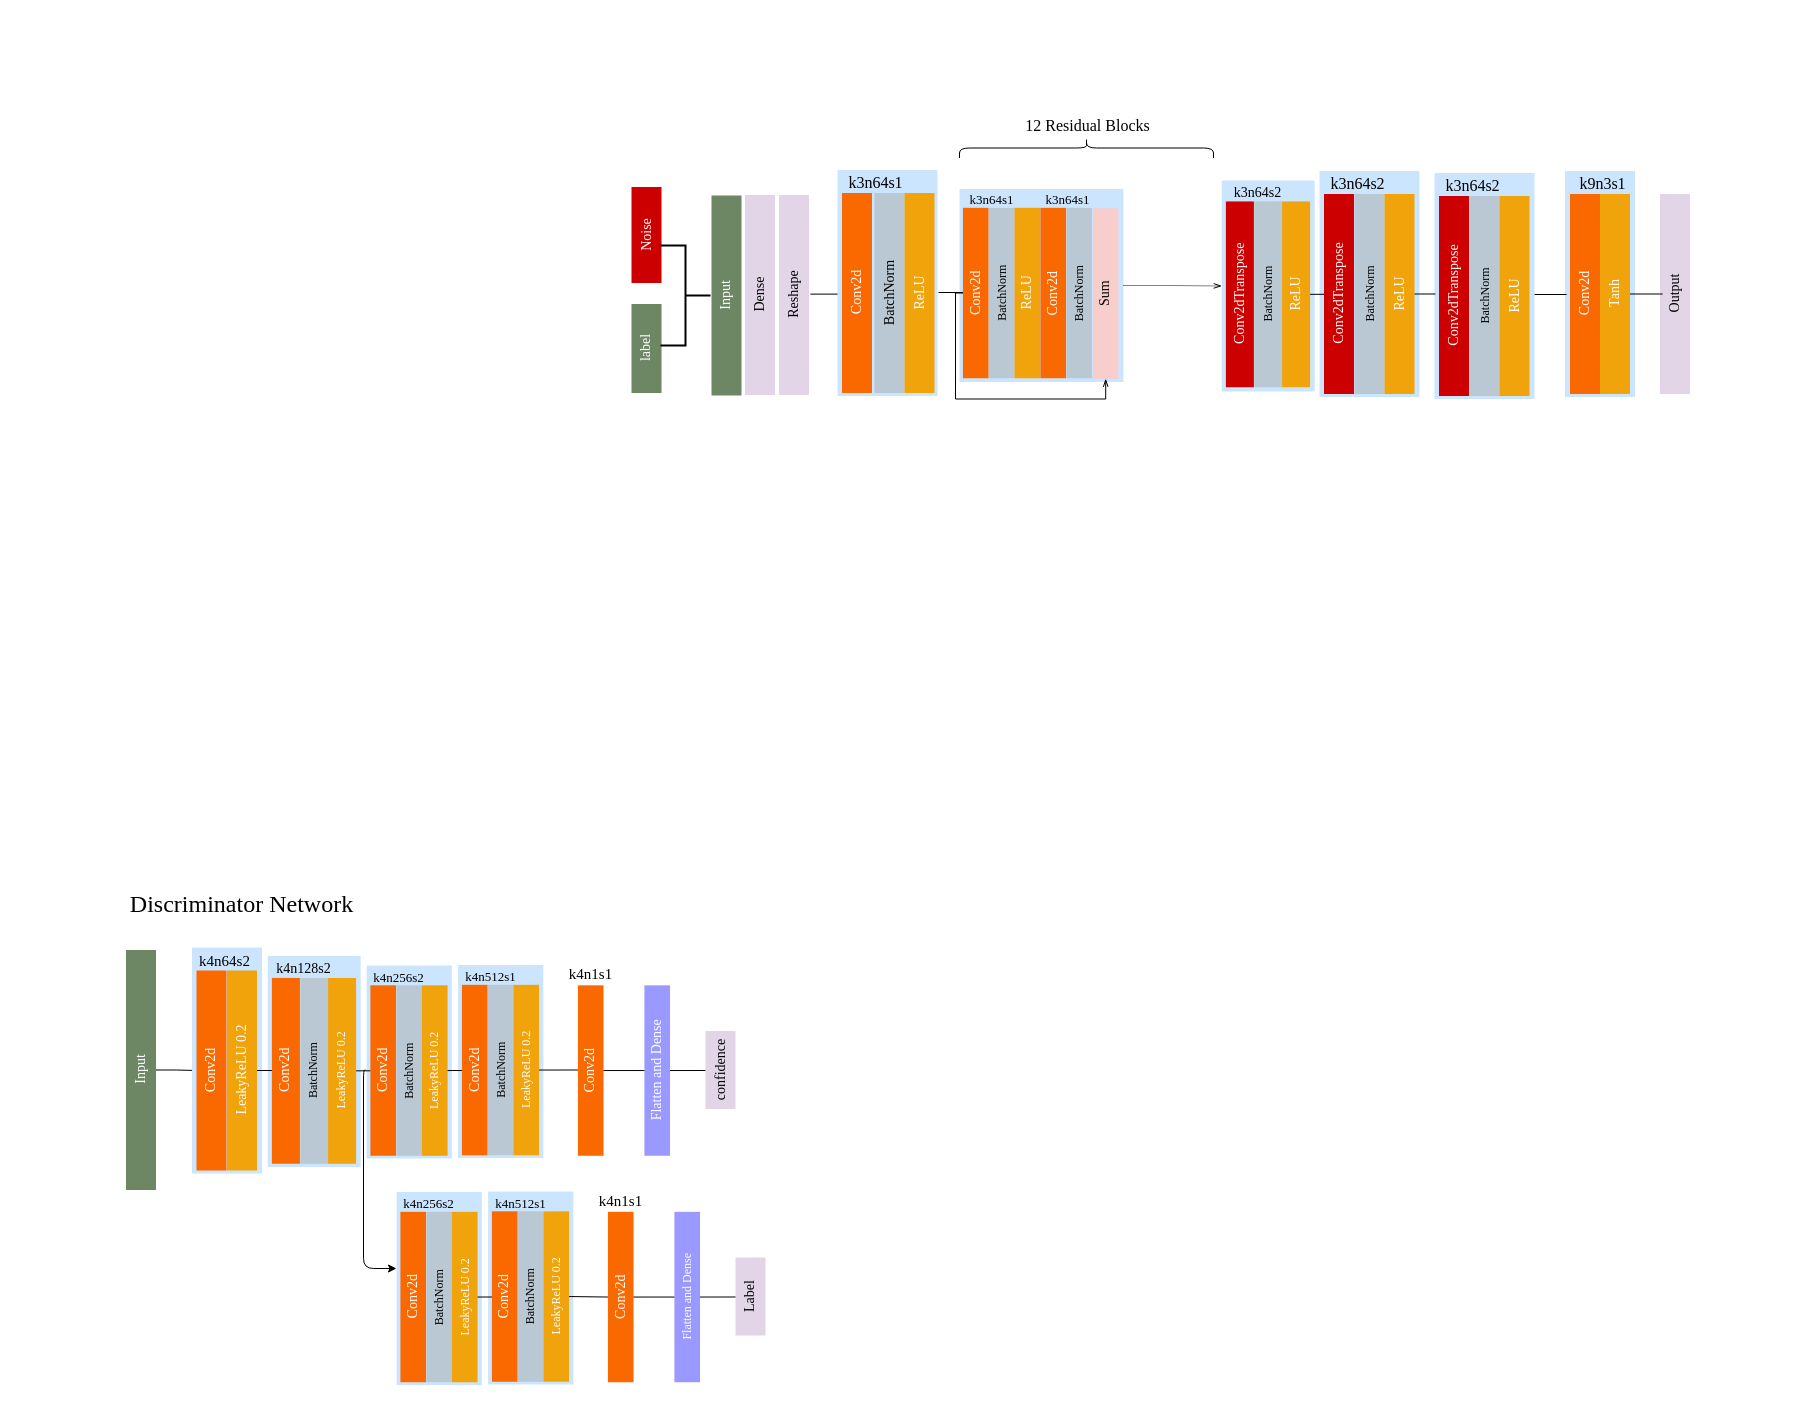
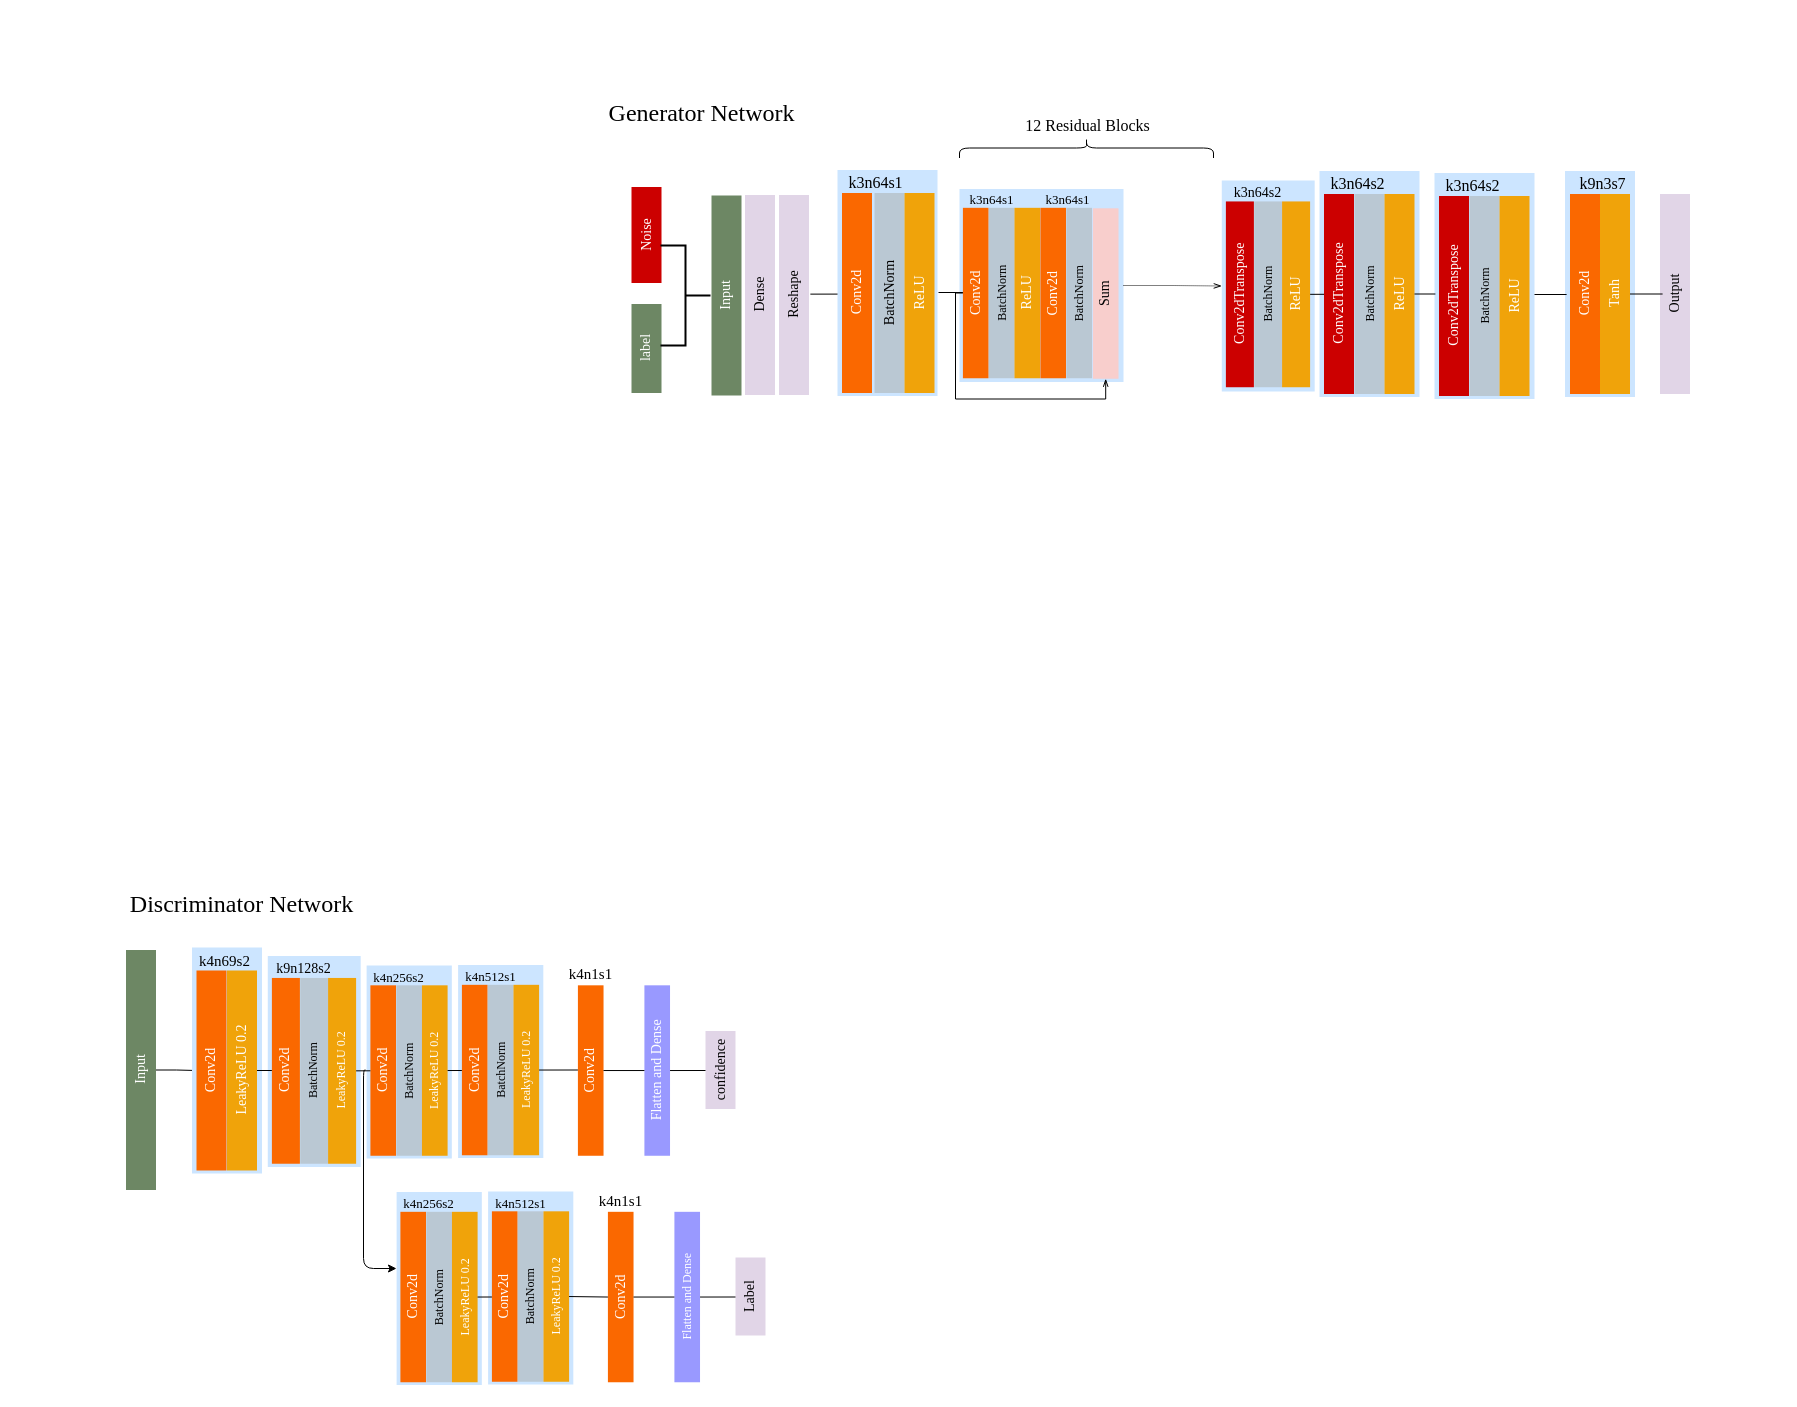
node "Generator Network": added
node "k9n3s1": label "k9n3s1" -> "k9n3s7"
node "k4n64s2": label "k4n64s2" -> "k4n69s2"
node "k4n128s2": label "k4n128s2" -> "k9n128s2"
